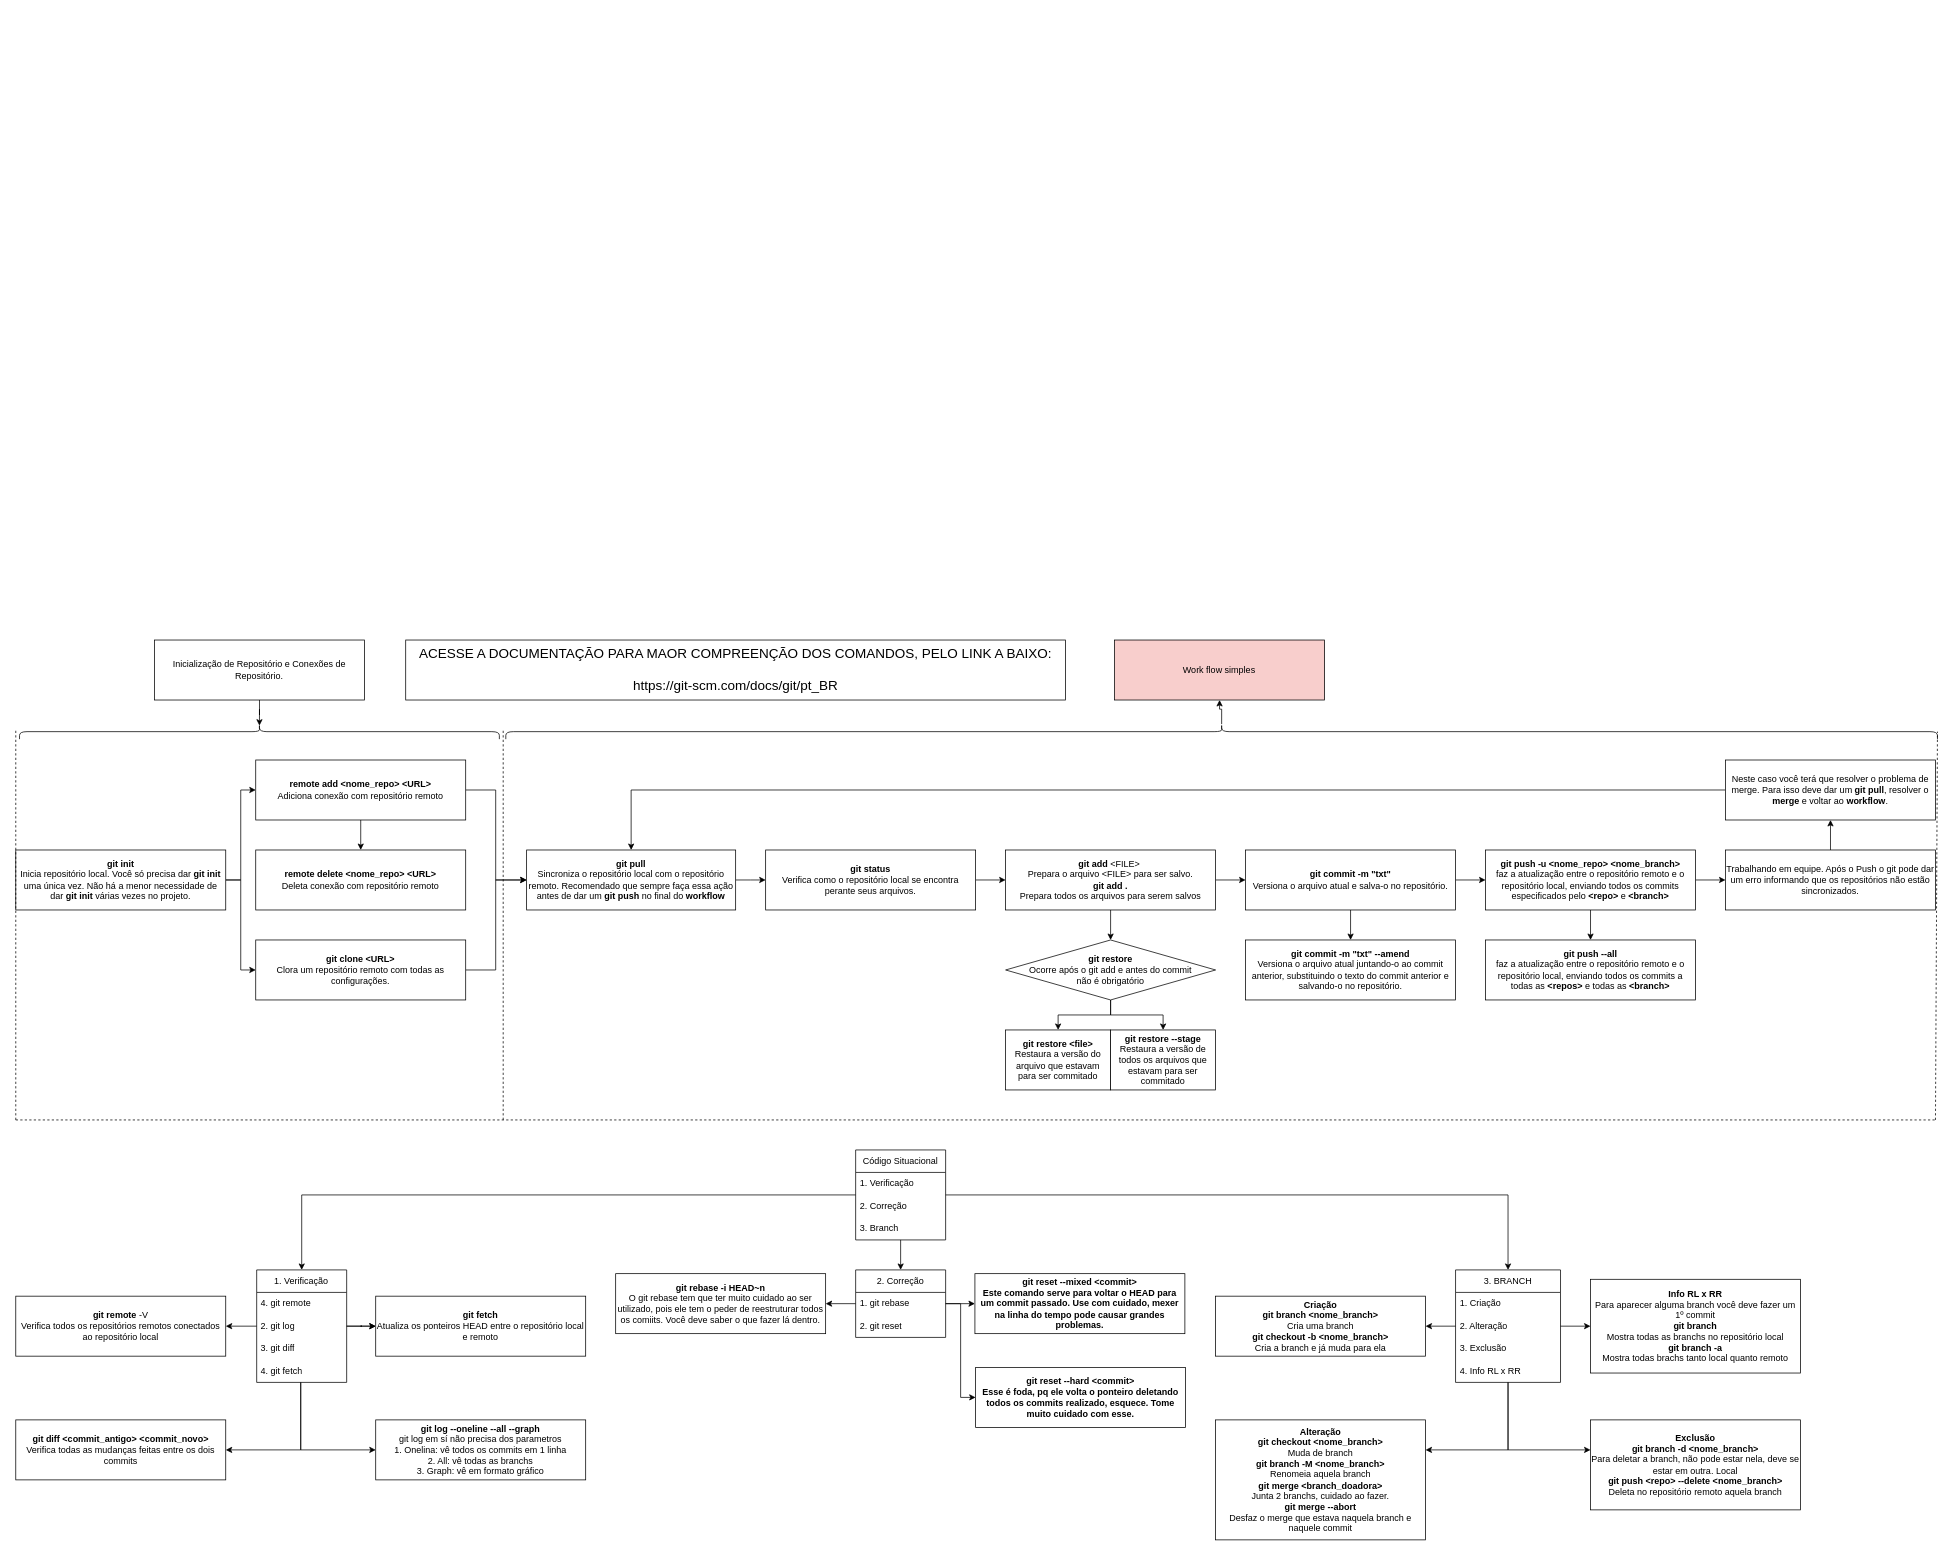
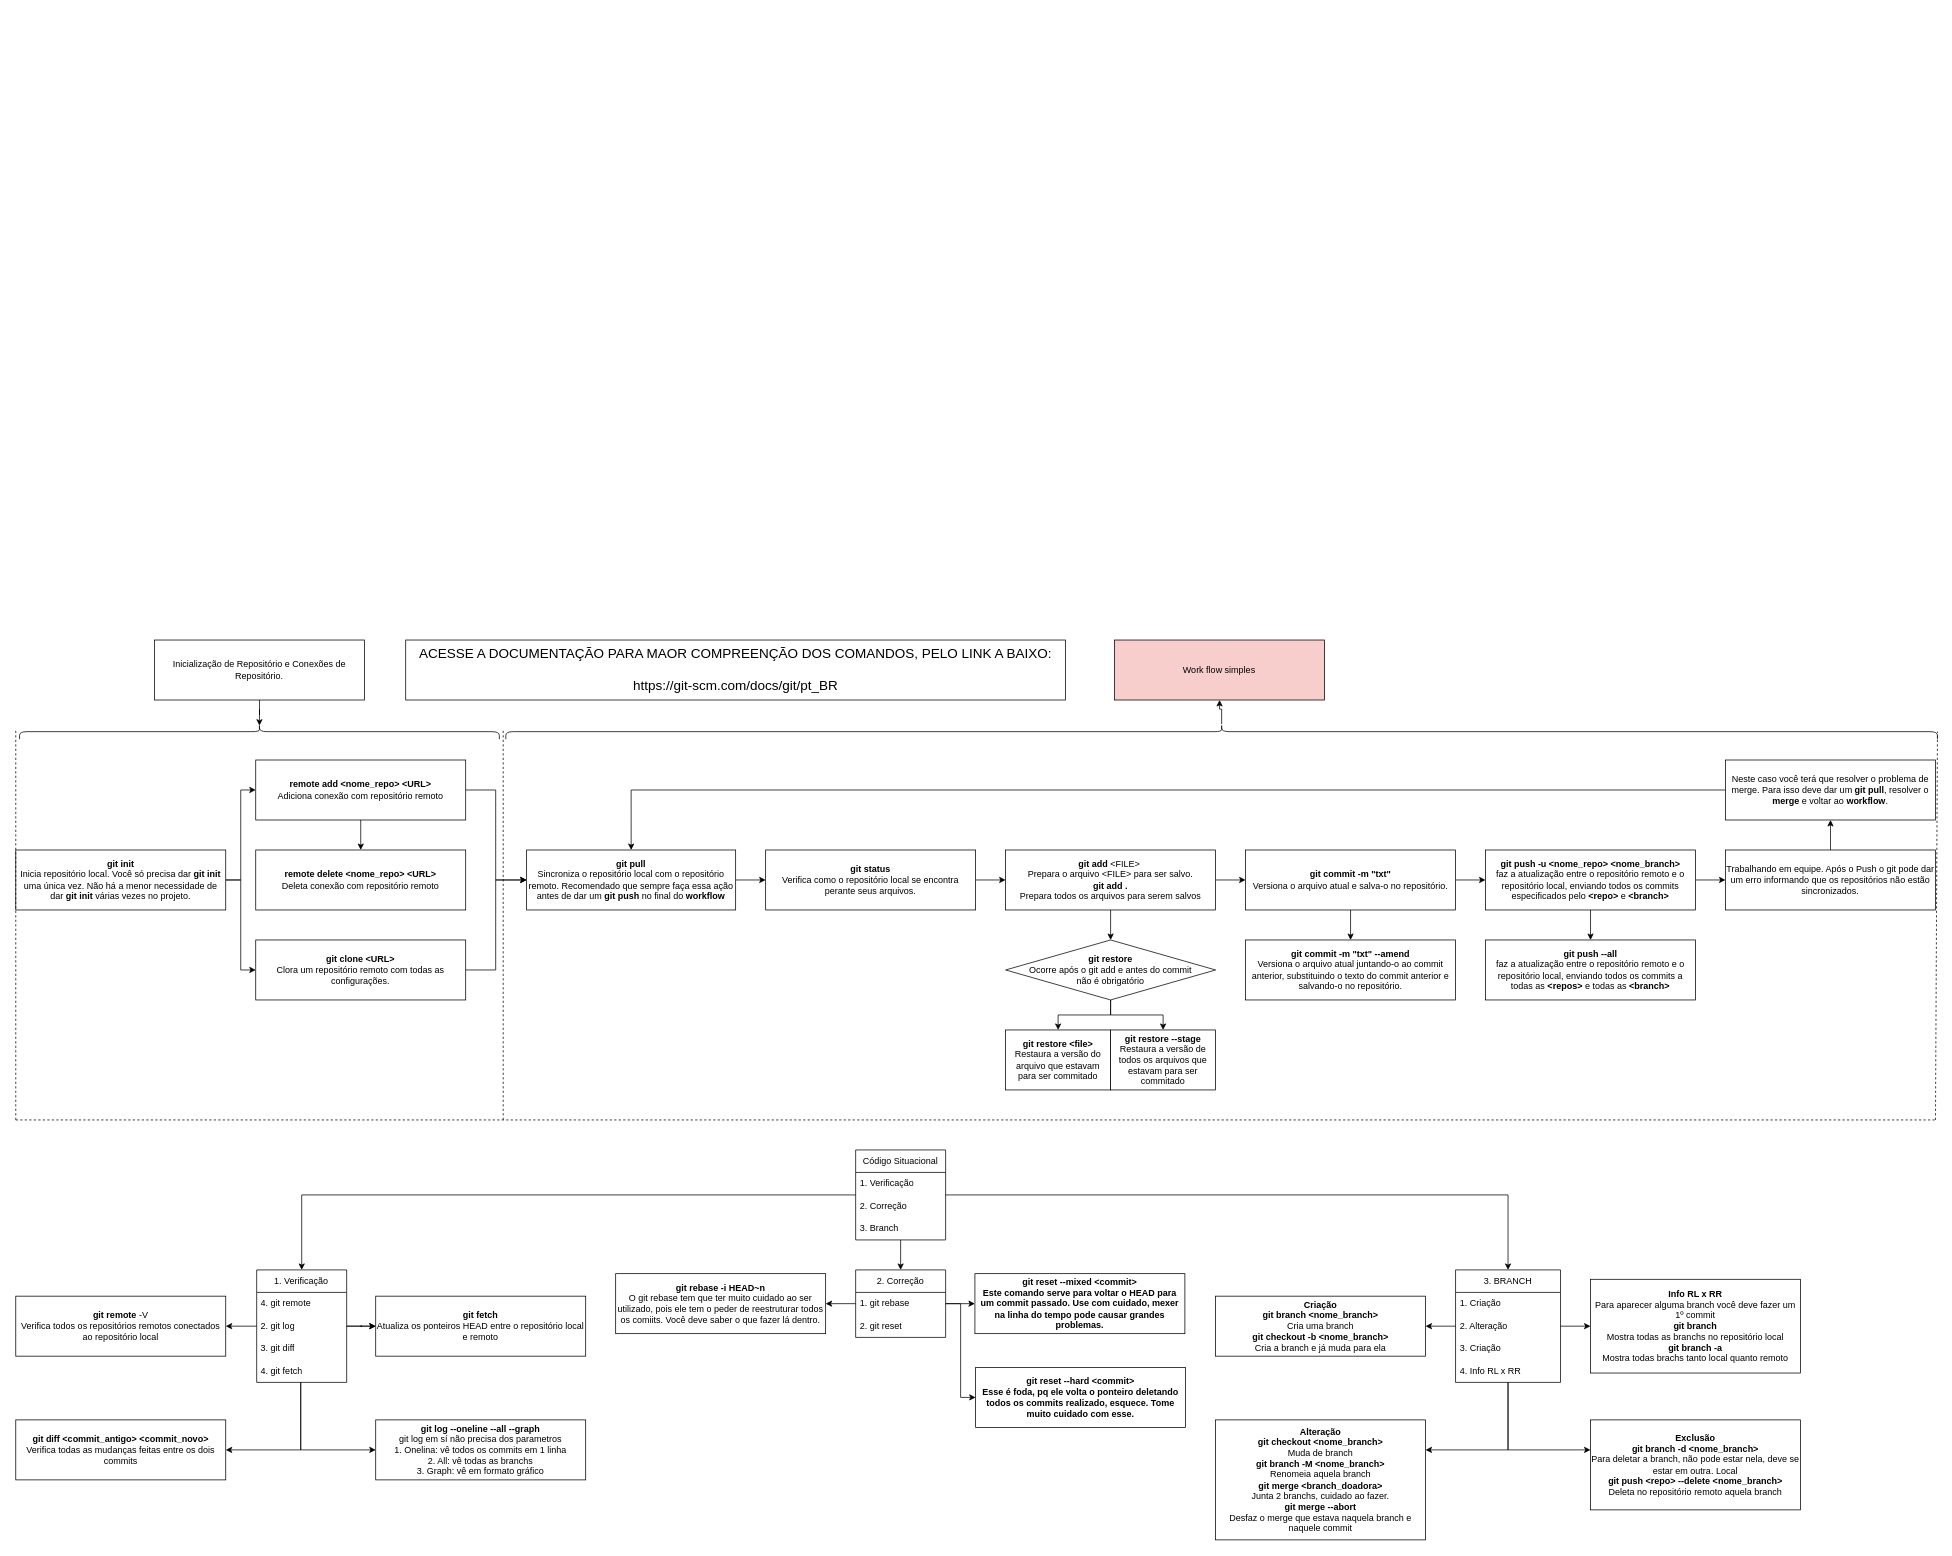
node "3. Exclusão": label "3. Exclusão" -> "3. Criação"
